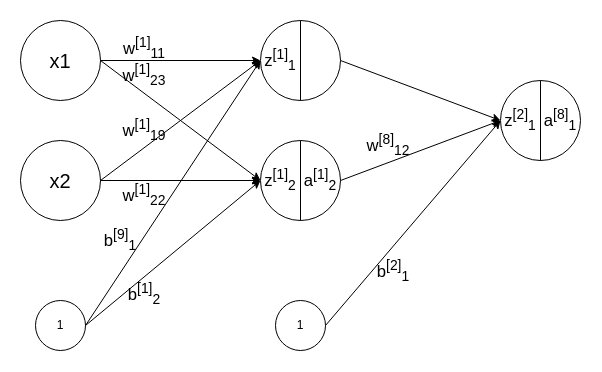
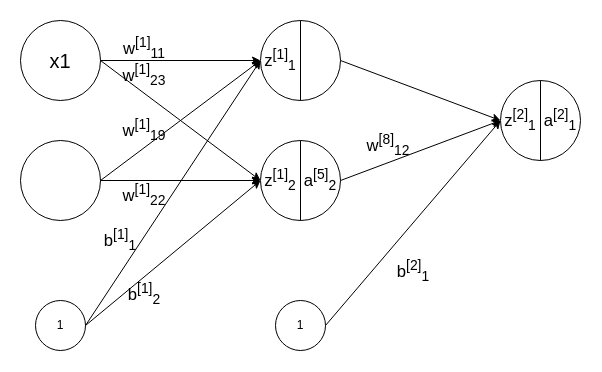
node "a[8]1": label "a[8]1" -> "a[2]1"
node "x2": removed
node "a[1]2": label "a[1]2" -> "a[5]2"
node "b[9]1": label "b[9]1" -> "b[1]1"
node "b[2]1": moved (394, 272) -> (414, 272)
